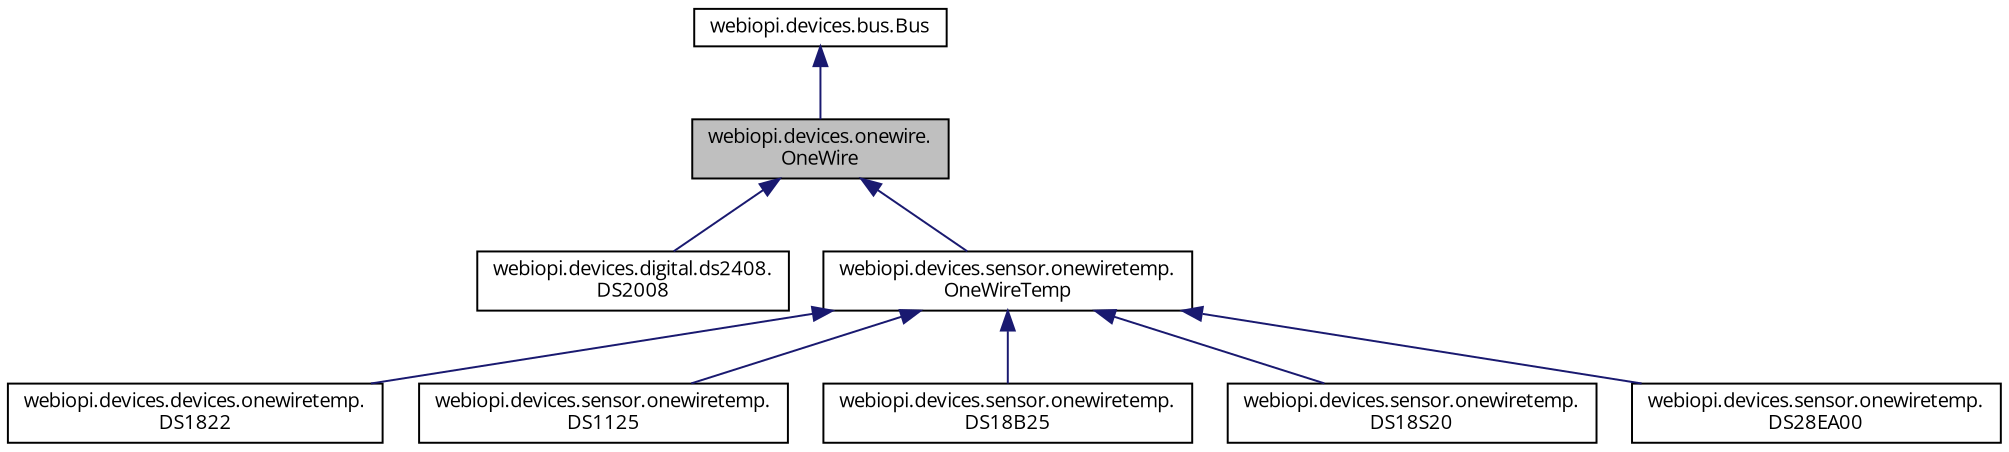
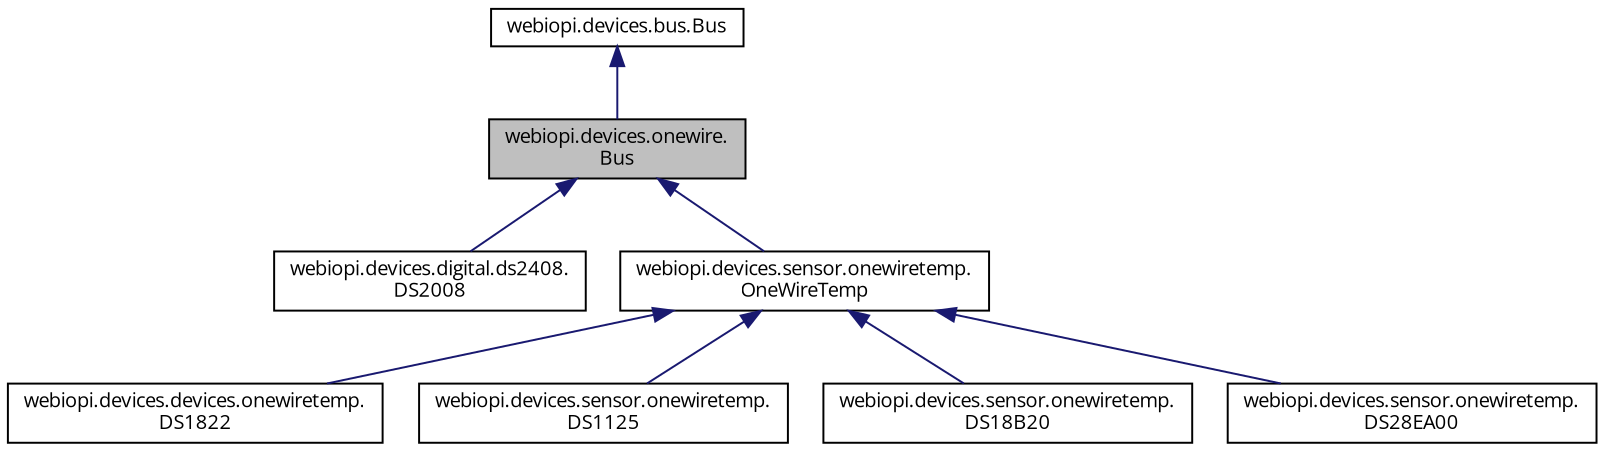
node "webiopi.devices.onewire. OneWire": label "webiopi.devices.onewire. OneWire" -> "webiopi.devices.onewire. Bus"
node "webiopi.devices.sensor.onewiretemp. DS18B25": label "webiopi.devices.sensor.onewiretemp. DS18B25" -> "webiopi.devices.sensor.onewiretemp. DS18B20"
node "webiopi.devices.sensor.onewiretemp. DS18S20": removed
